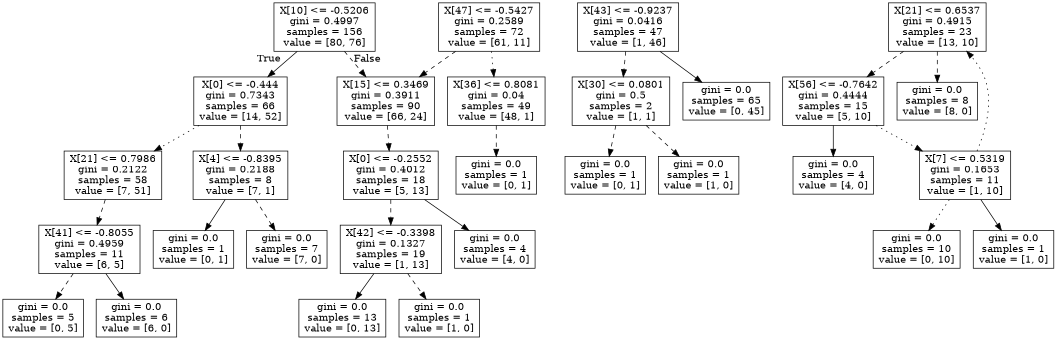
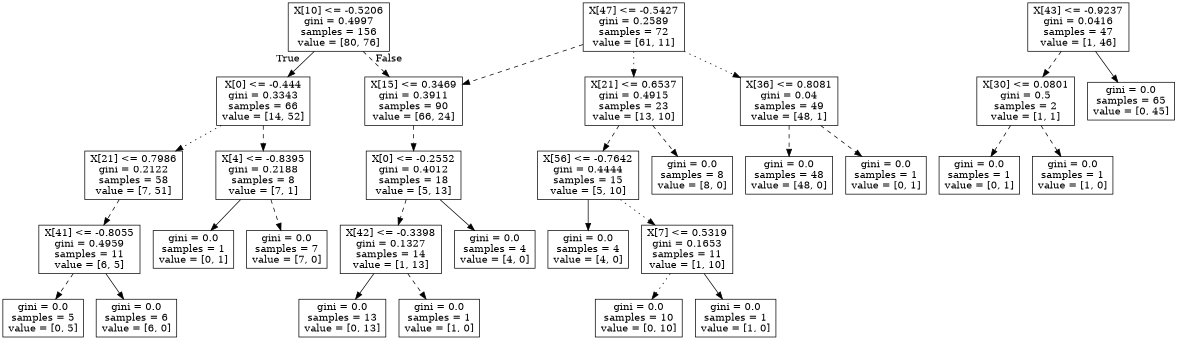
node "X[0] <= -0.444 gini = 0.7343 samples = 66 value = [14, 52]": label "X[0] <= -0.444 gini = 0.7343 samples = 66 value = [14, 52]" -> "X[0] <= -0.444 gini = 0.3343 samples = 66 value = [14, 52]"
edge "X[7] <= 0.5319 gini = 0.1653 samples = 11 value = [1, 10]" -> "X[21] <= 0.6537 gini = 0.4915 samples = 23 value = [13, 10]": now "X[47] <= -0.5427 gini = 0.2589 samples = 72 value = [61, 11]" -> "X[21] <= 0.6537 gini = 0.4915 samples = 23 value = [13, 10]"
node "gini = 0.0 samples = 48 value = [48, 0]": added
node "X[42] <= -0.3398 gini = 0.1327 samples = 19 value = [1, 13]": label "X[42] <= -0.3398 gini = 0.1327 samples = 19 value = [1, 13]" -> "X[42] <= -0.3398 gini = 0.1327 samples = 14 value = [1, 13]"
